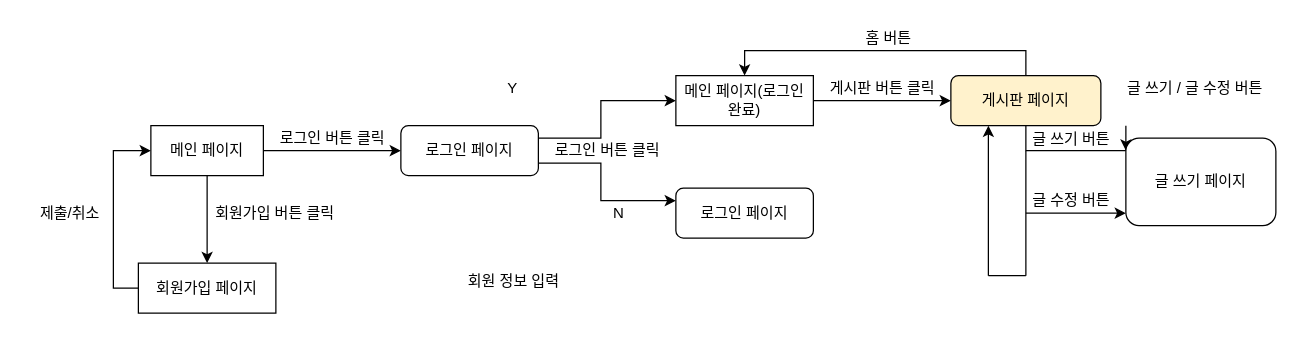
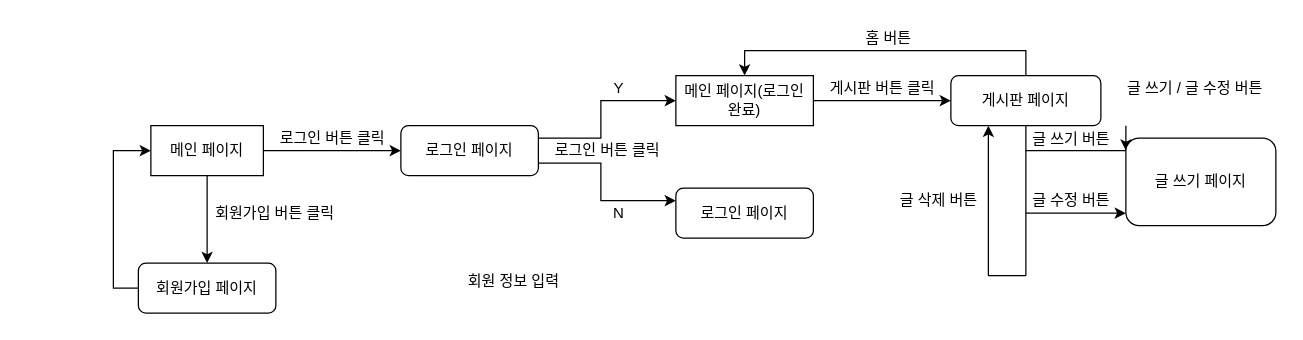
node "Y": moved (512, 88) -> (618, 88)
node "게시판 페이지": fillcolor #fff2cc -> #ffffff
node "글 삭제 버튼": added
node "제출/취소": removed
node "회원가입 페이지": shape rectangle -> rounded rectangle
